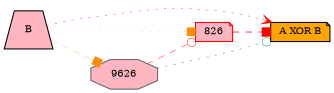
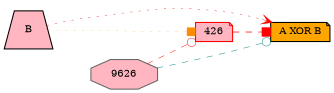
node "826": label "826" -> "426"
edge "B" -> "9626": removed
edge "9626" -> "A XOR B": style dotted -> dashed
